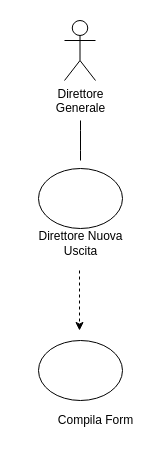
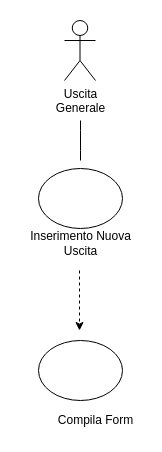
node "Direttore Generale": label "Direttore Generale" -> "Uscita Generale"
node "Direttore Nuova Uscita": label "Direttore Nuova Uscita" -> "Inserimento Nuova Uscita"
